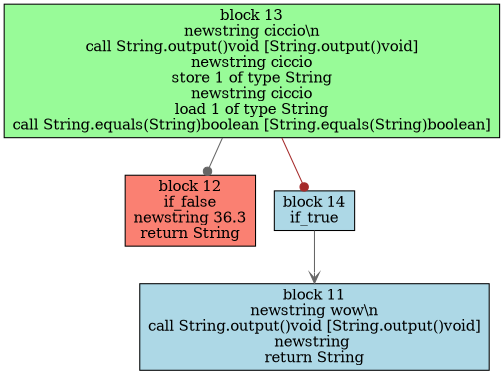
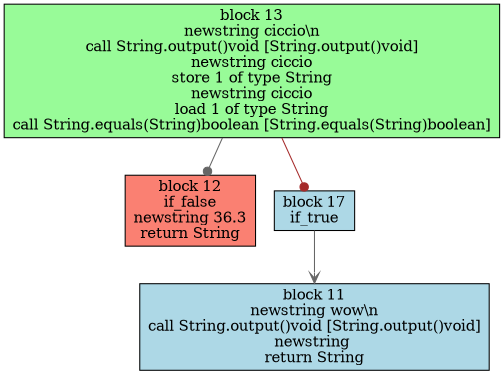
node "block 14 if_true": label "block 14 if_true" -> "block 17 if_true"
